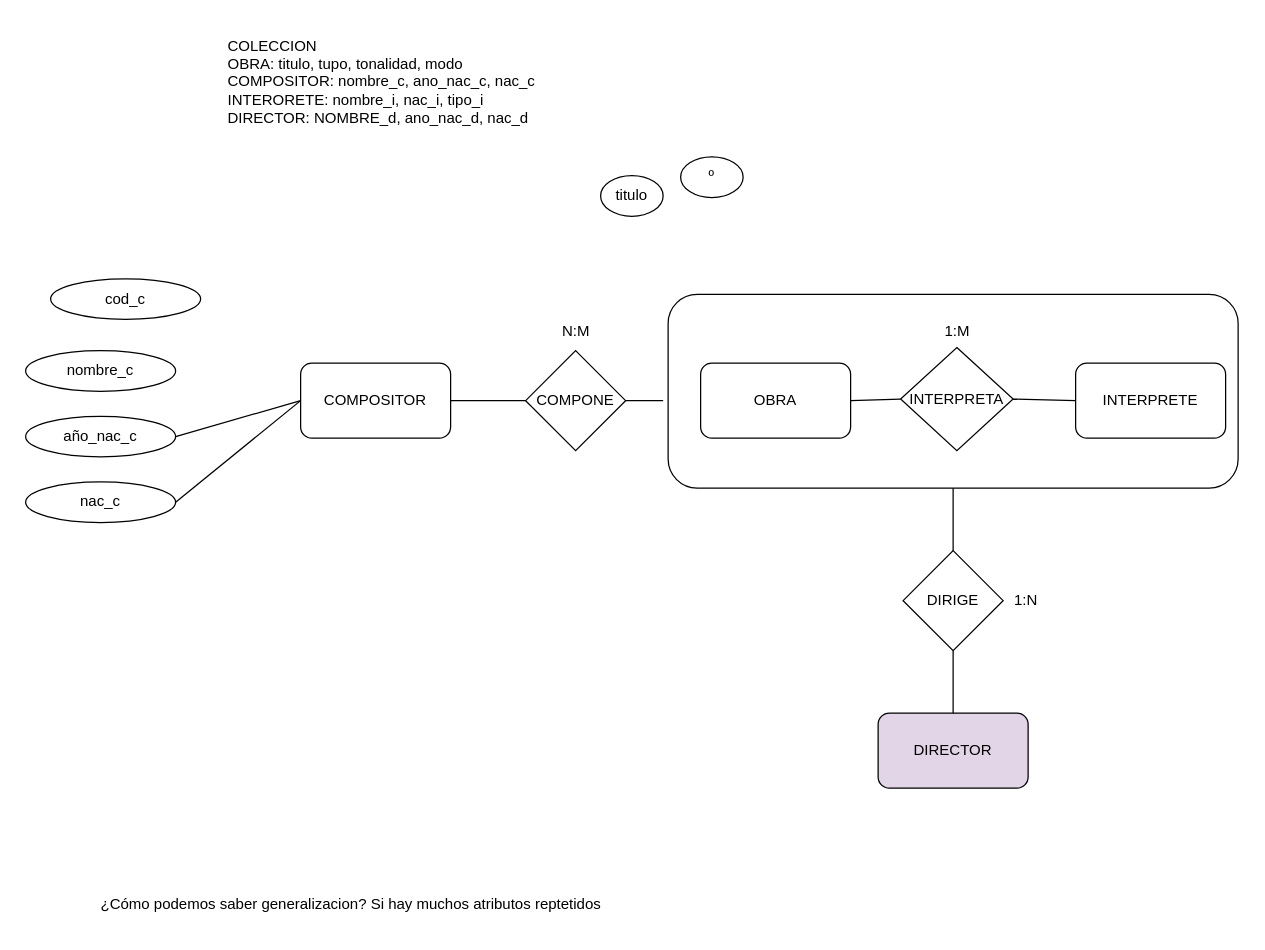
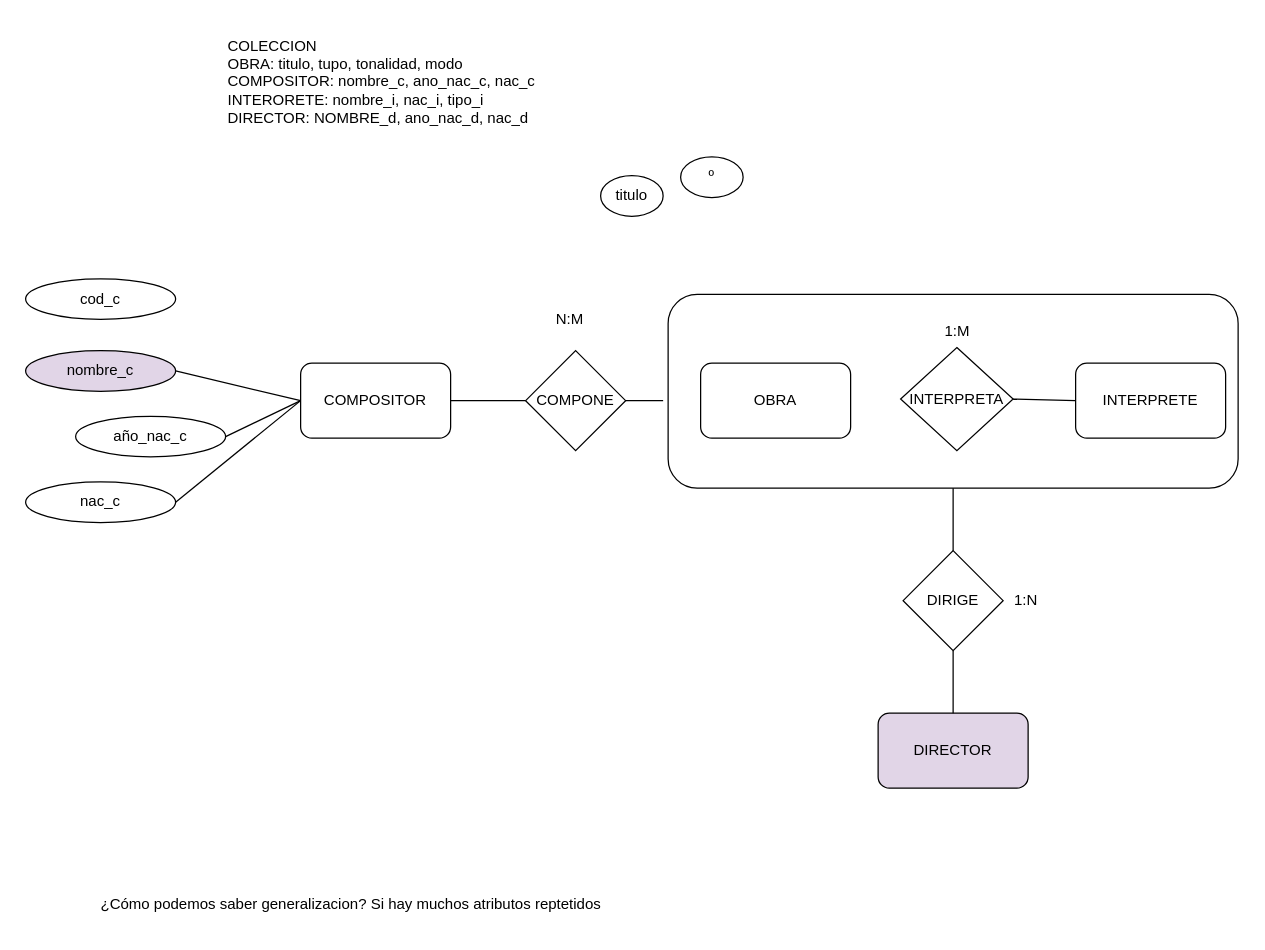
node "cod_c": moved (126, 299) -> (101, 299)
node "N:M": moved (576, 332) -> (569, 319)
node "nombre_c": fillcolor #ffffff -> #e1d5e7
edge "nombre_c" -- "COMPOSITOR": added
edge "INTERPRETA" -- "OBRA": removed
node "año_nac_c": moved (101, 437) -> (151, 437)
